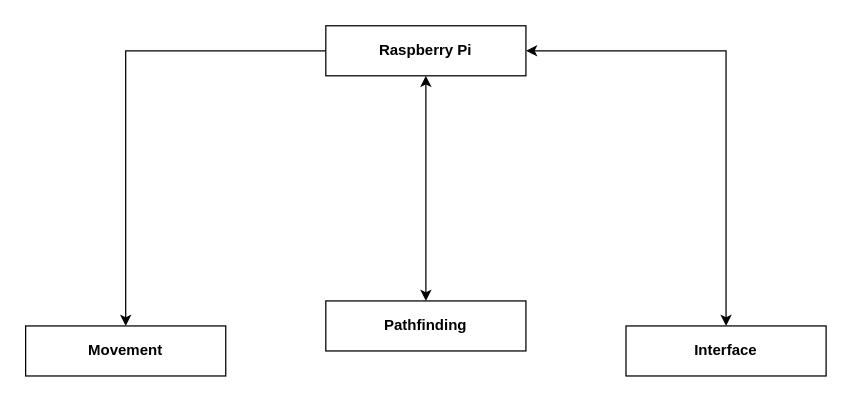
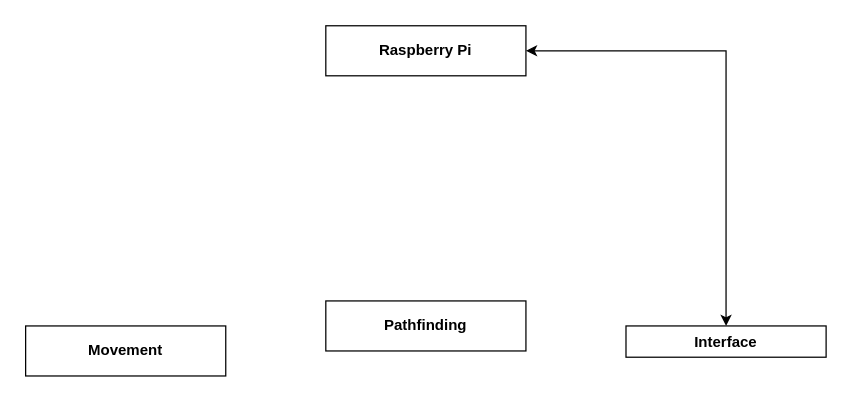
edge "Raspberry Pi" -> "Movement": removed
edge "Raspberry Pi" -- "Pathfinding": removed
node "Interface": size 200x50 -> 200x31
